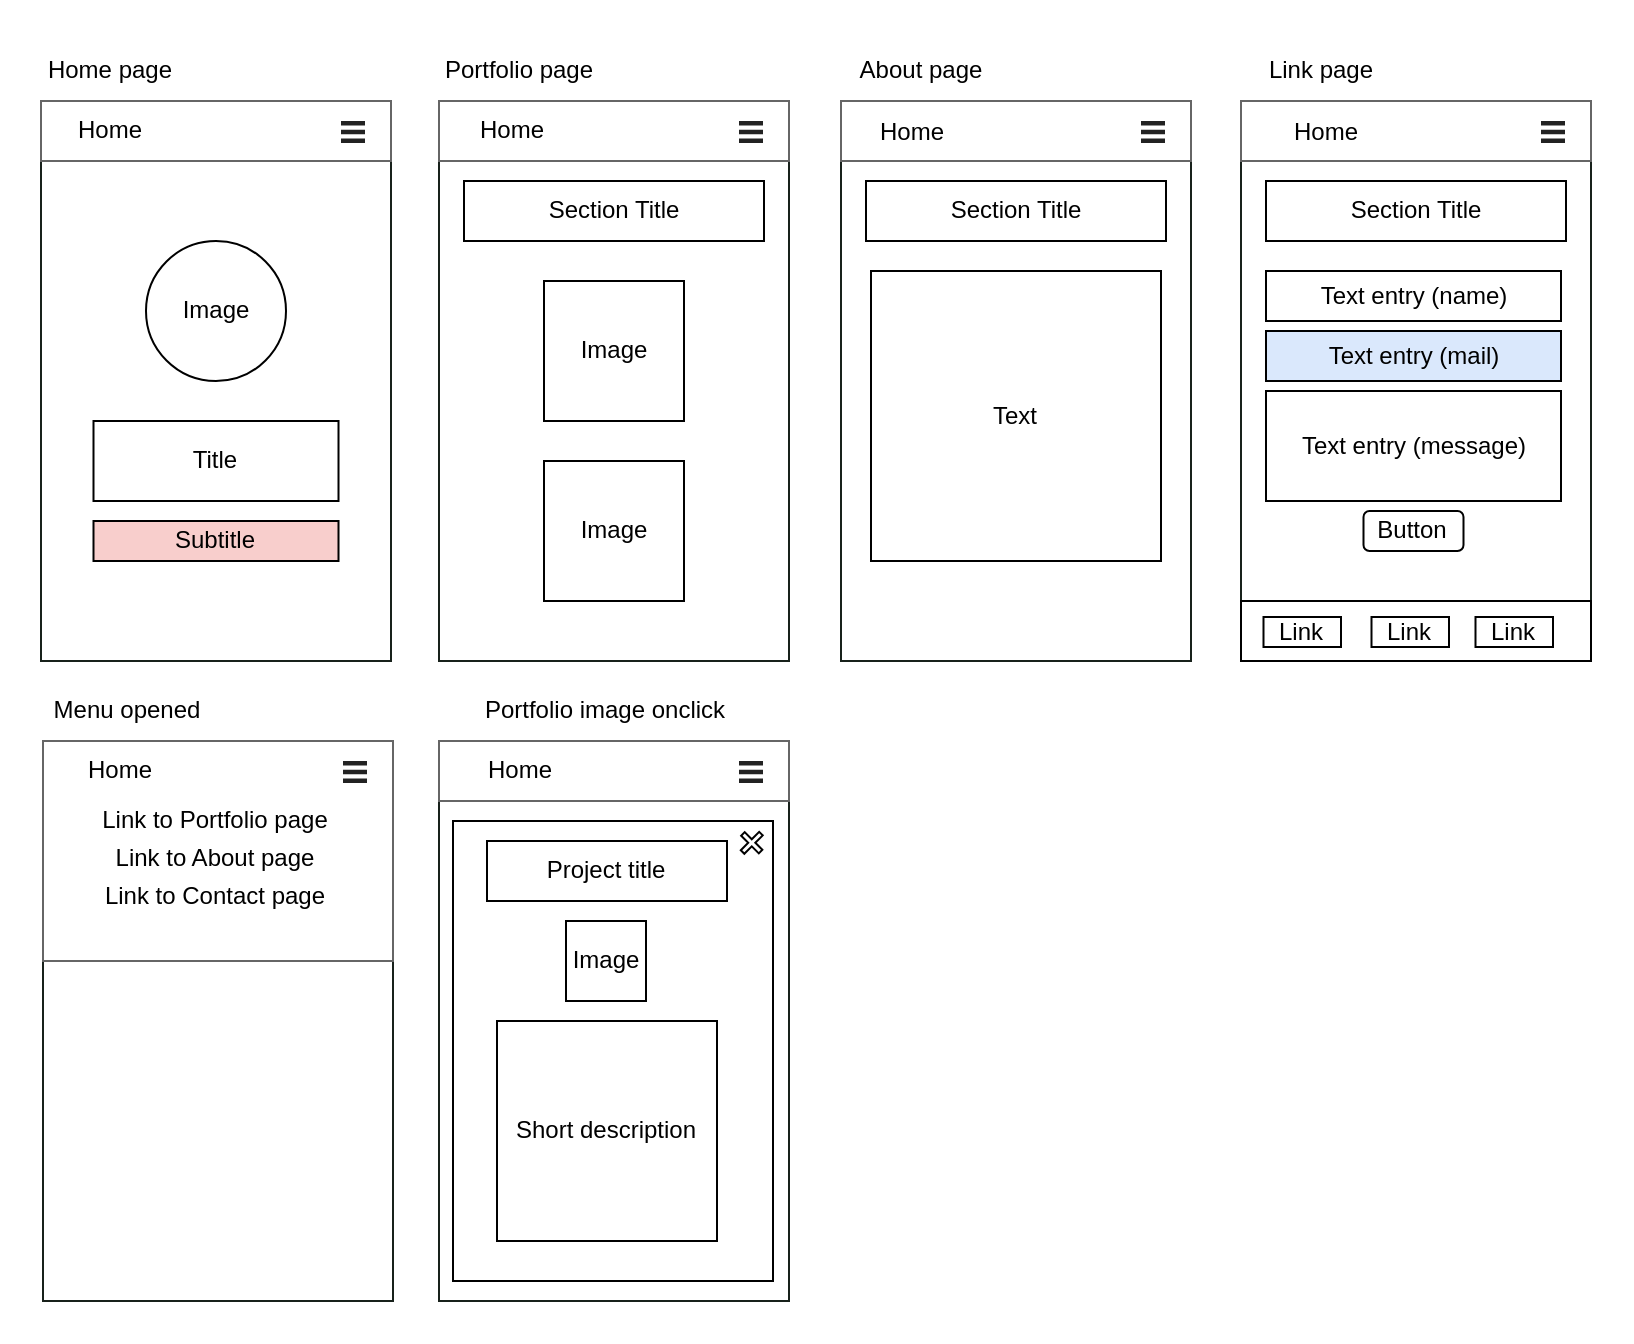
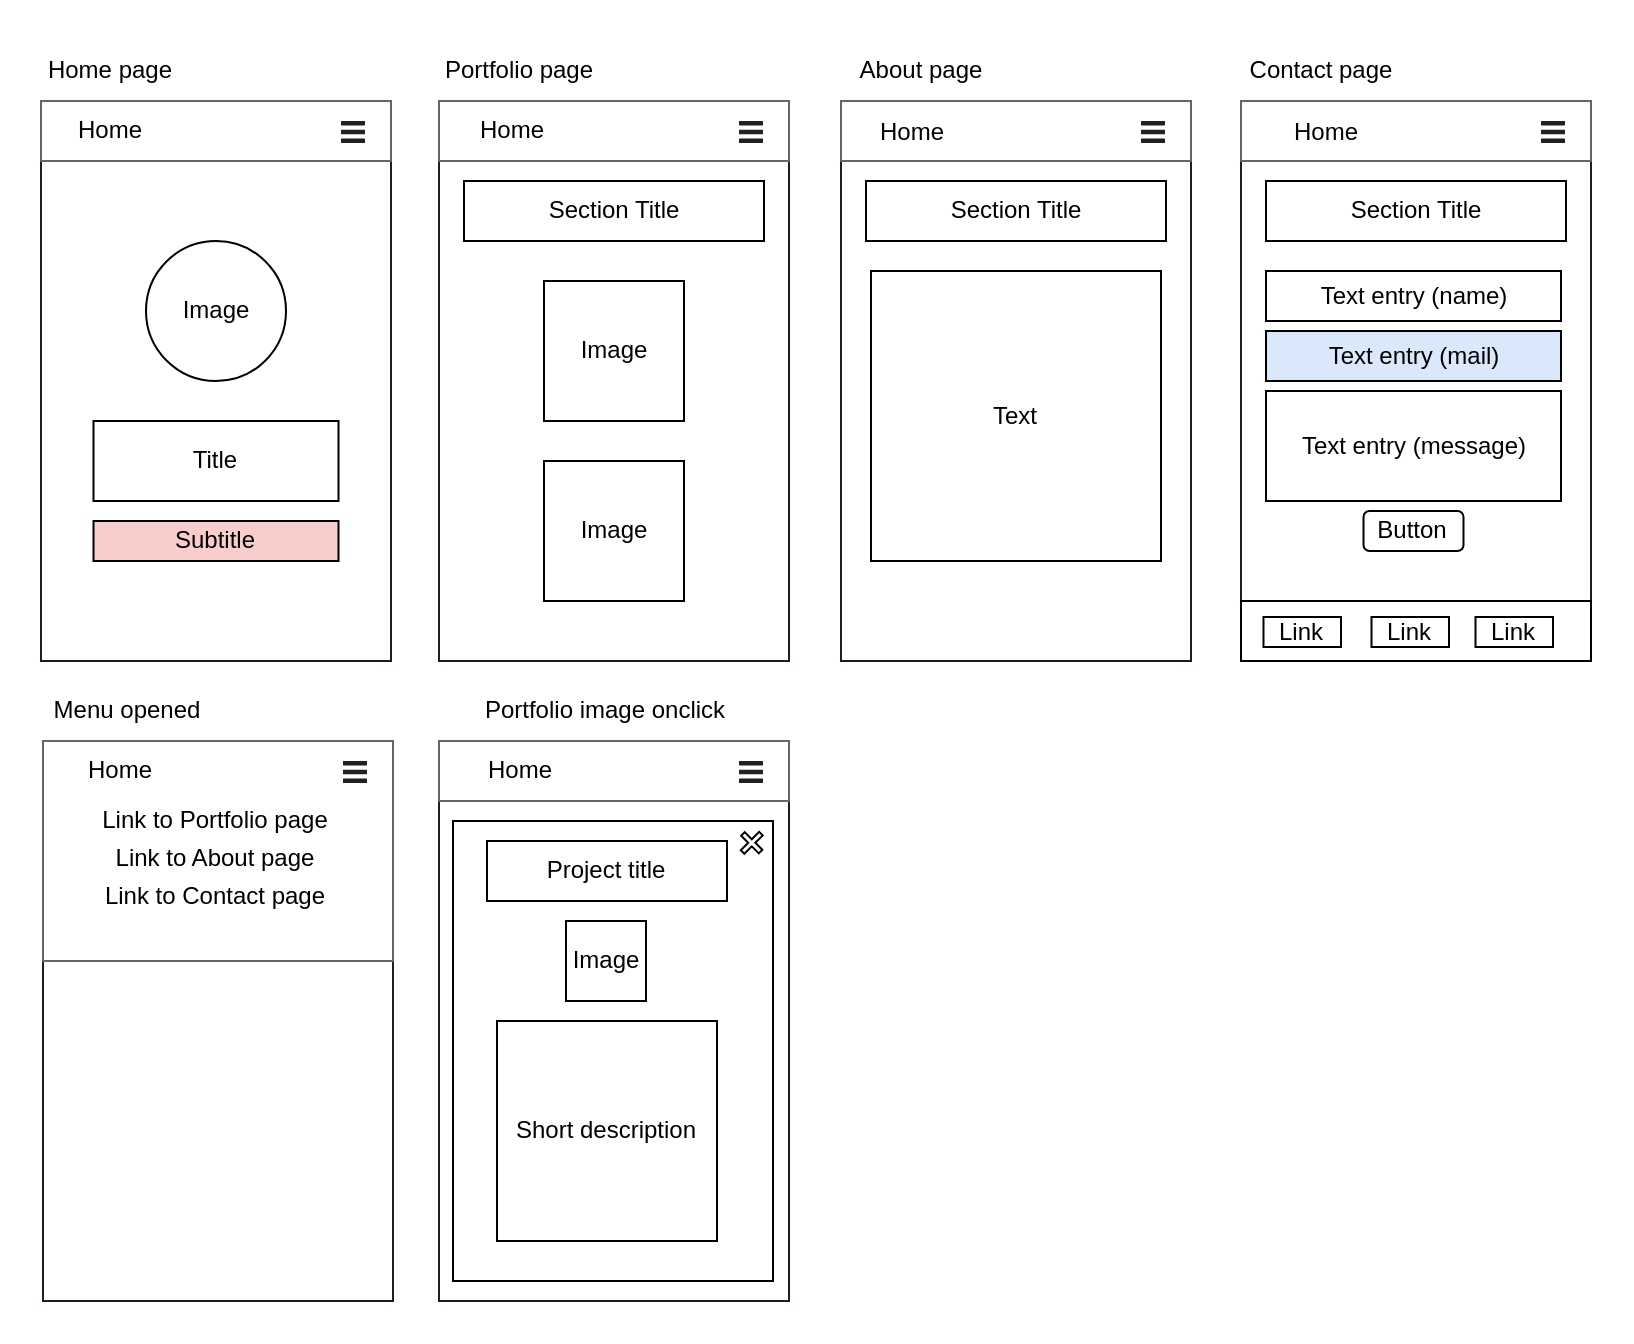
node "Link page": label "Link page" -> "Contact page"
